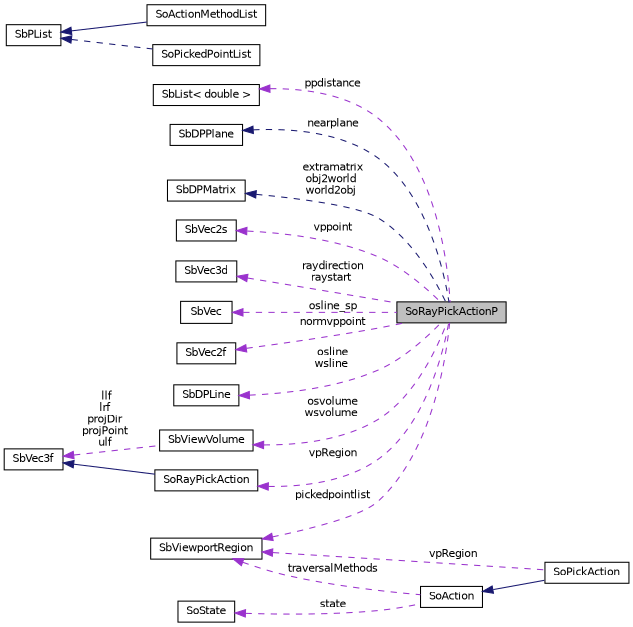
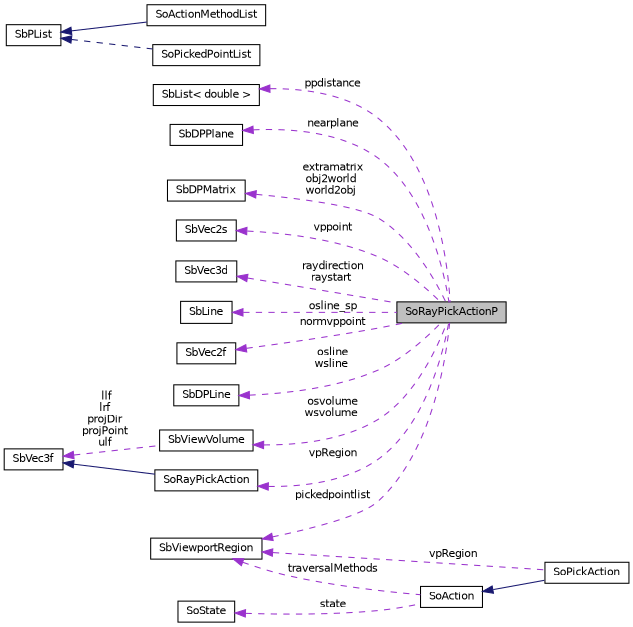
edge "SoRayPickActionP" -> "SbDPPlane": color midnightblue -> darkorchid3
edge "SoRayPickActionP" -> "SbDPMatrix": color midnightblue -> darkorchid3
node "SbVec": label "SbVec" -> "SbLine"
